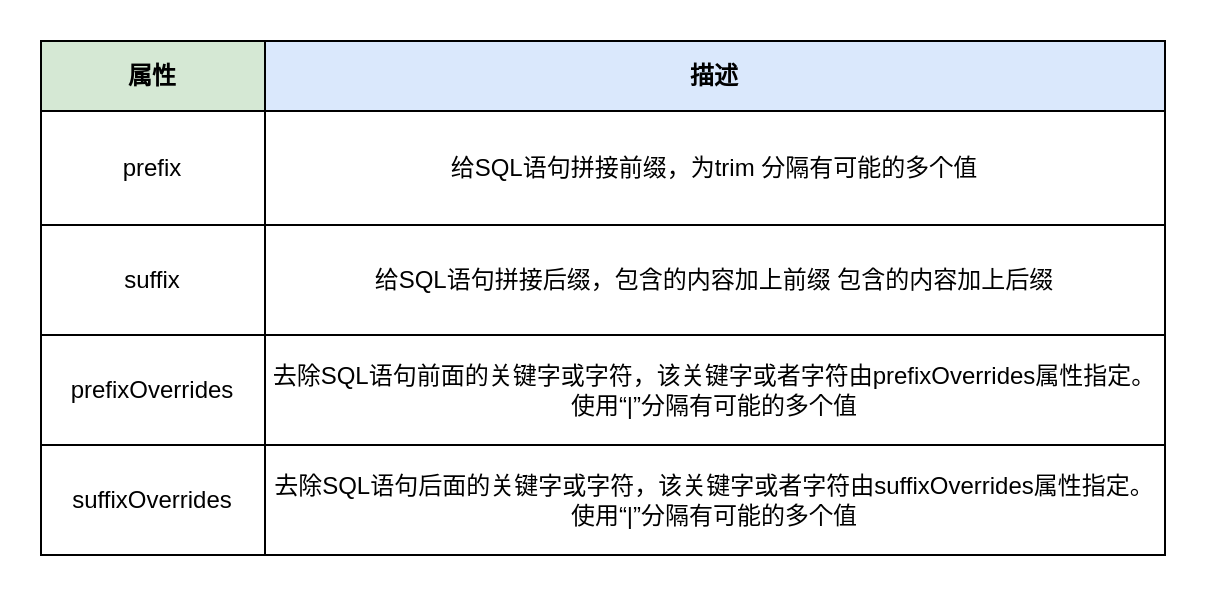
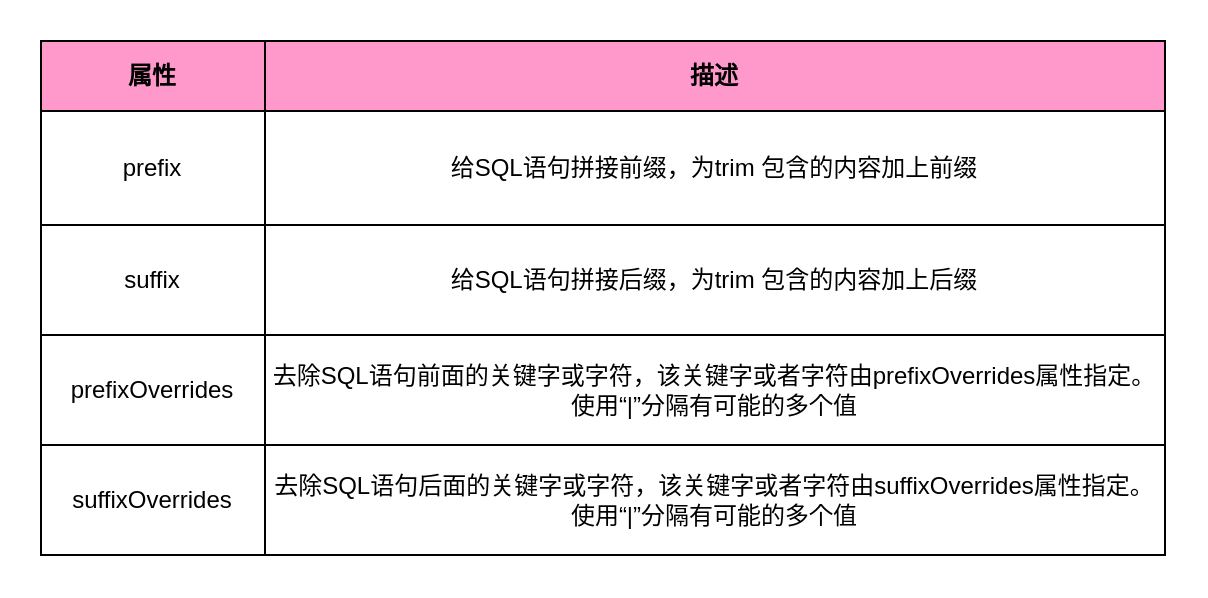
node "属性": fillcolor #d5e8d4 -> #ff99cc
node "描述": fillcolor #dae8fc -> #ff99cc
node "给SQL语句拼接前缀，为trim 分隔有可能的多个值": label "给SQL语句拼接前缀，为trim 分隔有可能的多个值" -> "给SQL语句拼接前缀，为trim 包含的内容加上前缀"
node "给SQL语句拼接后缀，包含的内容加上前缀 包含的内容加上后缀": label "给SQL语句拼接后缀，包含的内容加上前缀 包含的内容加上后缀" -> "给SQL语句拼接后缀，为trim 包含的内容加上后缀"
